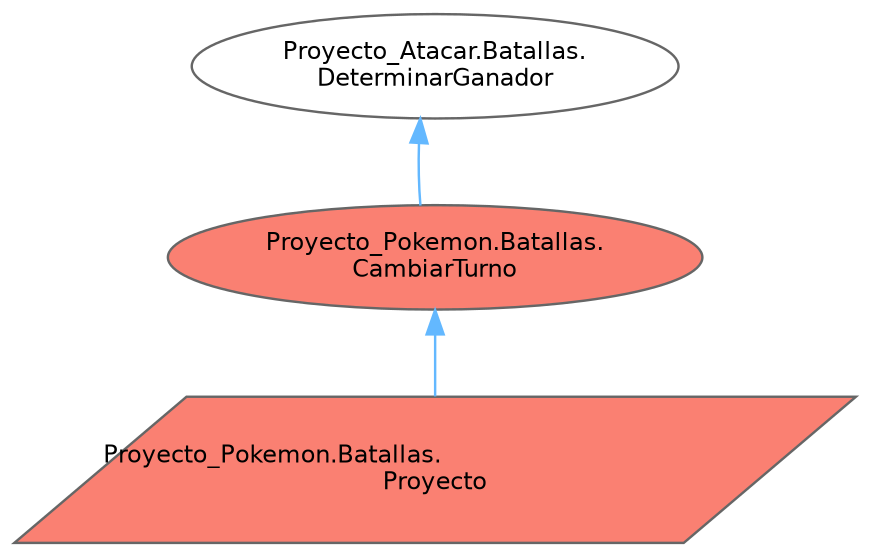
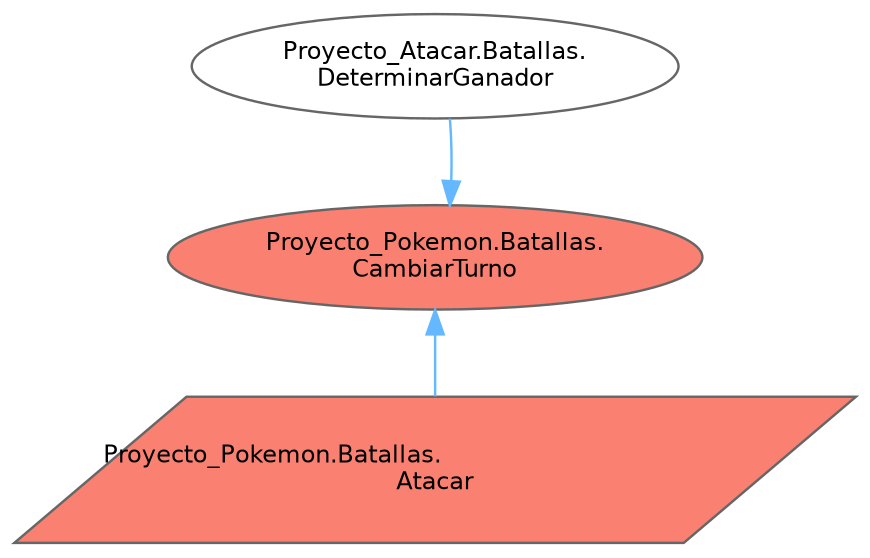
edge "Proyecto_Pokemon.Batallas. CambiarTurno" -> "Proyecto_Atacar.Batallas. DeterminarGanador": reversed
node "Proyecto_Pokemon.Batallas. Proyecto": label "Proyecto_Pokemon.Batallas. Proyecto" -> "Proyecto_Pokemon.Batallas. Atacar"
